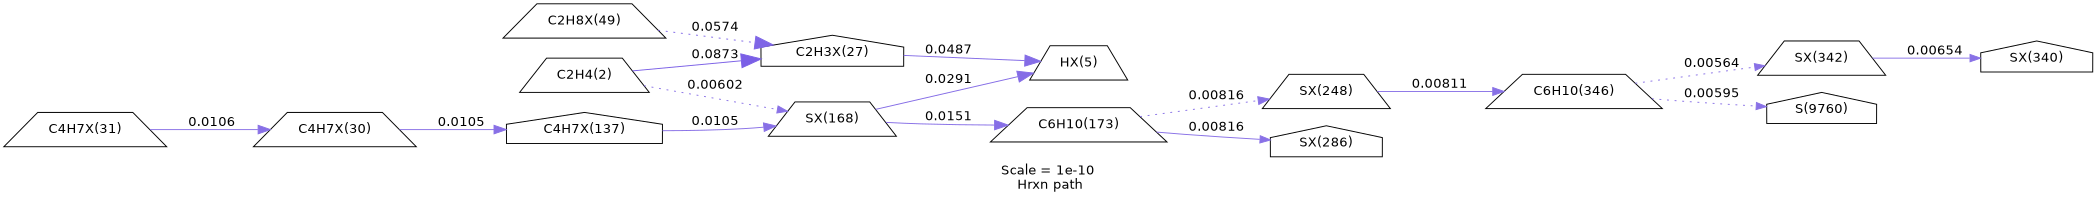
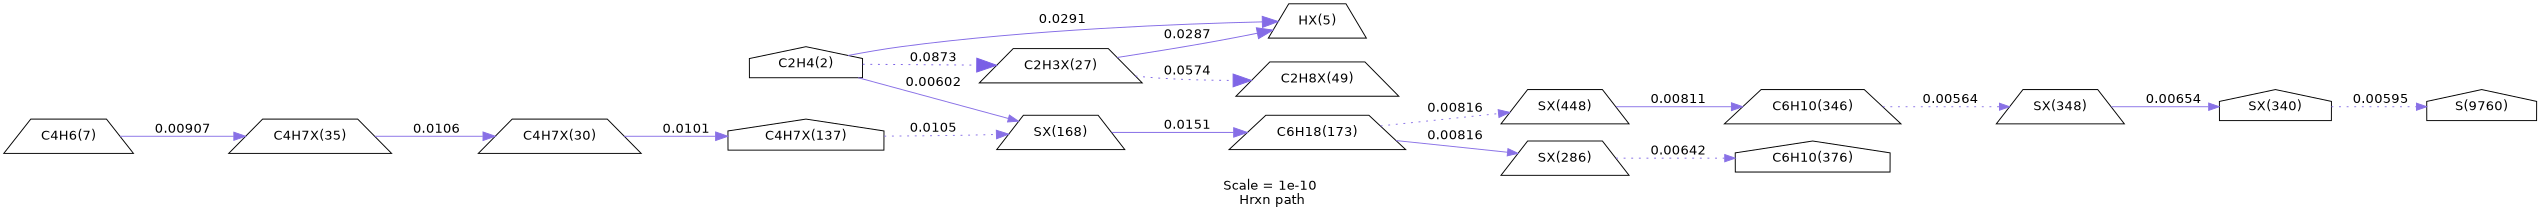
edge "C2H8X(49)" -> "C2H3X(27)": reversed
edge "C2H3X(27)" -> "HX(5)": label " 0.0487" -> " 0.0287"
node "C2H3X(27)": shape house -> trapezium
node "SX(342)": label "SX(342)" -> "SX(348)"
edge "C2H4(2)" -> "C2H3X(27)": style solid -> dotted
node "C2H4(2)": shape trapezium -> house
node "SX(248)": label "SX(248)" -> "SX(448)"
edge "SX(168)" -> "HX(5)": now "C2H4(2)" -> "HX(5)"
edge "C2H4(2)" -> "SX(168)": style dotted -> solid
edge "C6H10(346)" -> "S(9760)": now "SX(340)" -> "S(9760)"
edge "C4H7X(30)" -> "C4H7X(137)": label " 0.0105" -> " 0.0101"
node "C6H10(173)": label "C6H10(173)" -> "C6H18(173)"
node "C4H7X(31)": label "C4H7X(31)" -> "C4H7X(35)"
edge "C4H7X(137)" -> "SX(168)": style solid -> dotted
node "C4H6(7)": added
node "SX(286)": shape house -> trapezium
node "C6H10(376)": added
